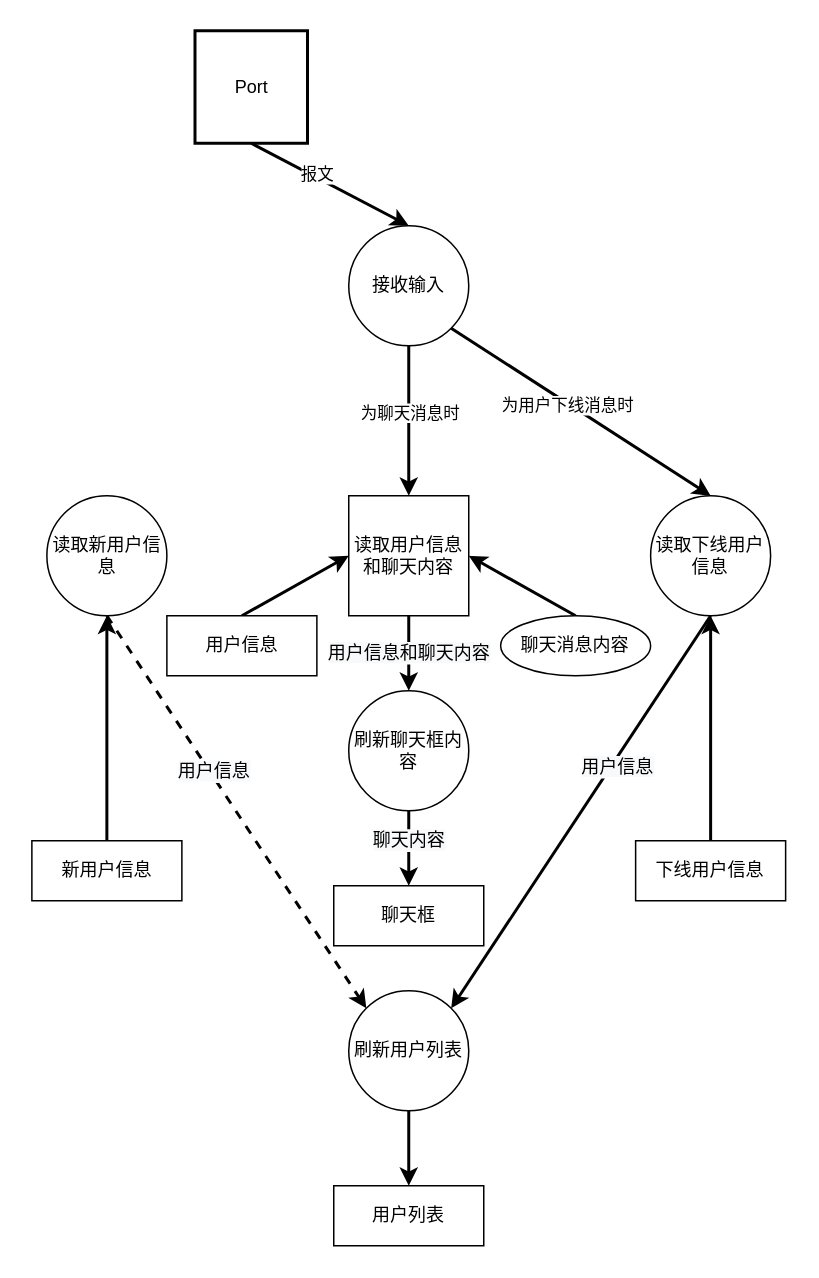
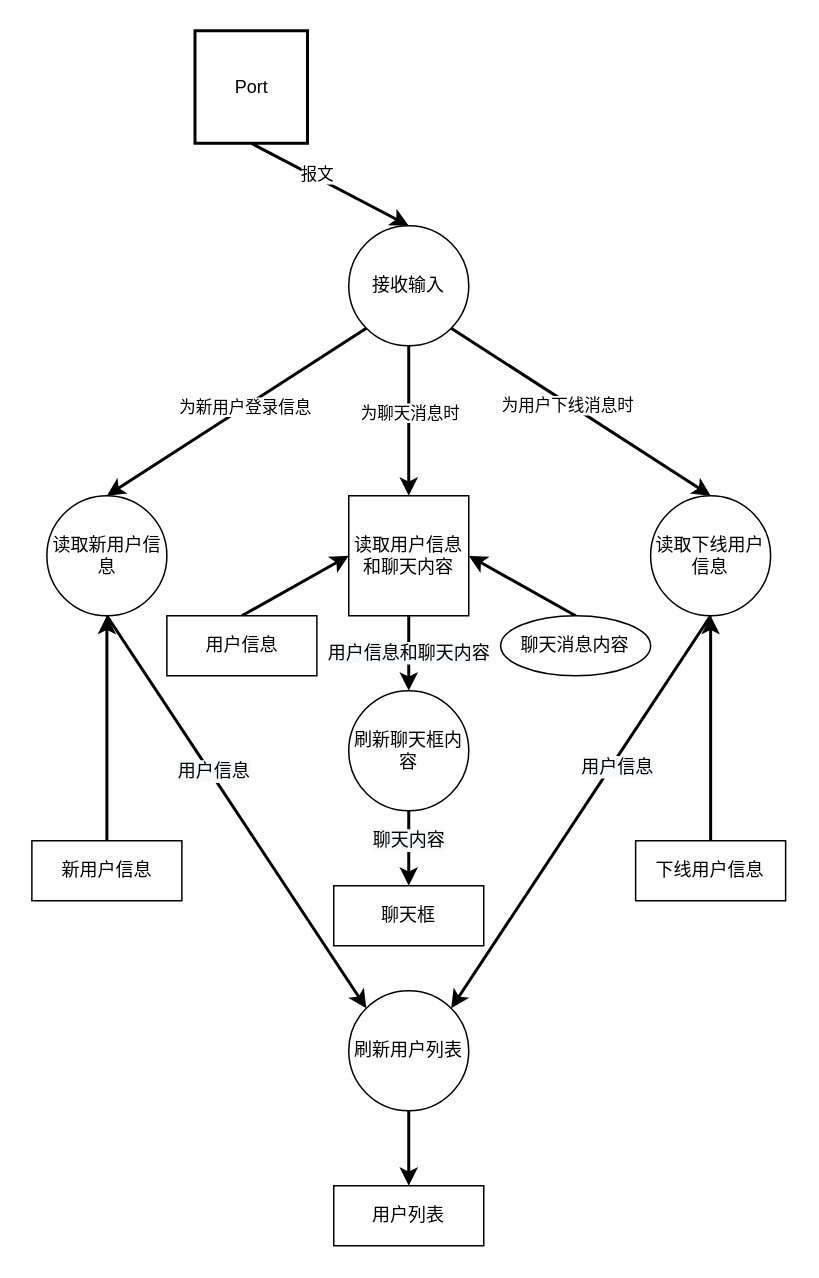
edge "接收输入" -> "读取新用户信息": added, label "为新用户登录信息"
edge "读取新用户信息" -> "刷新用户列表": style dashed -> solid
